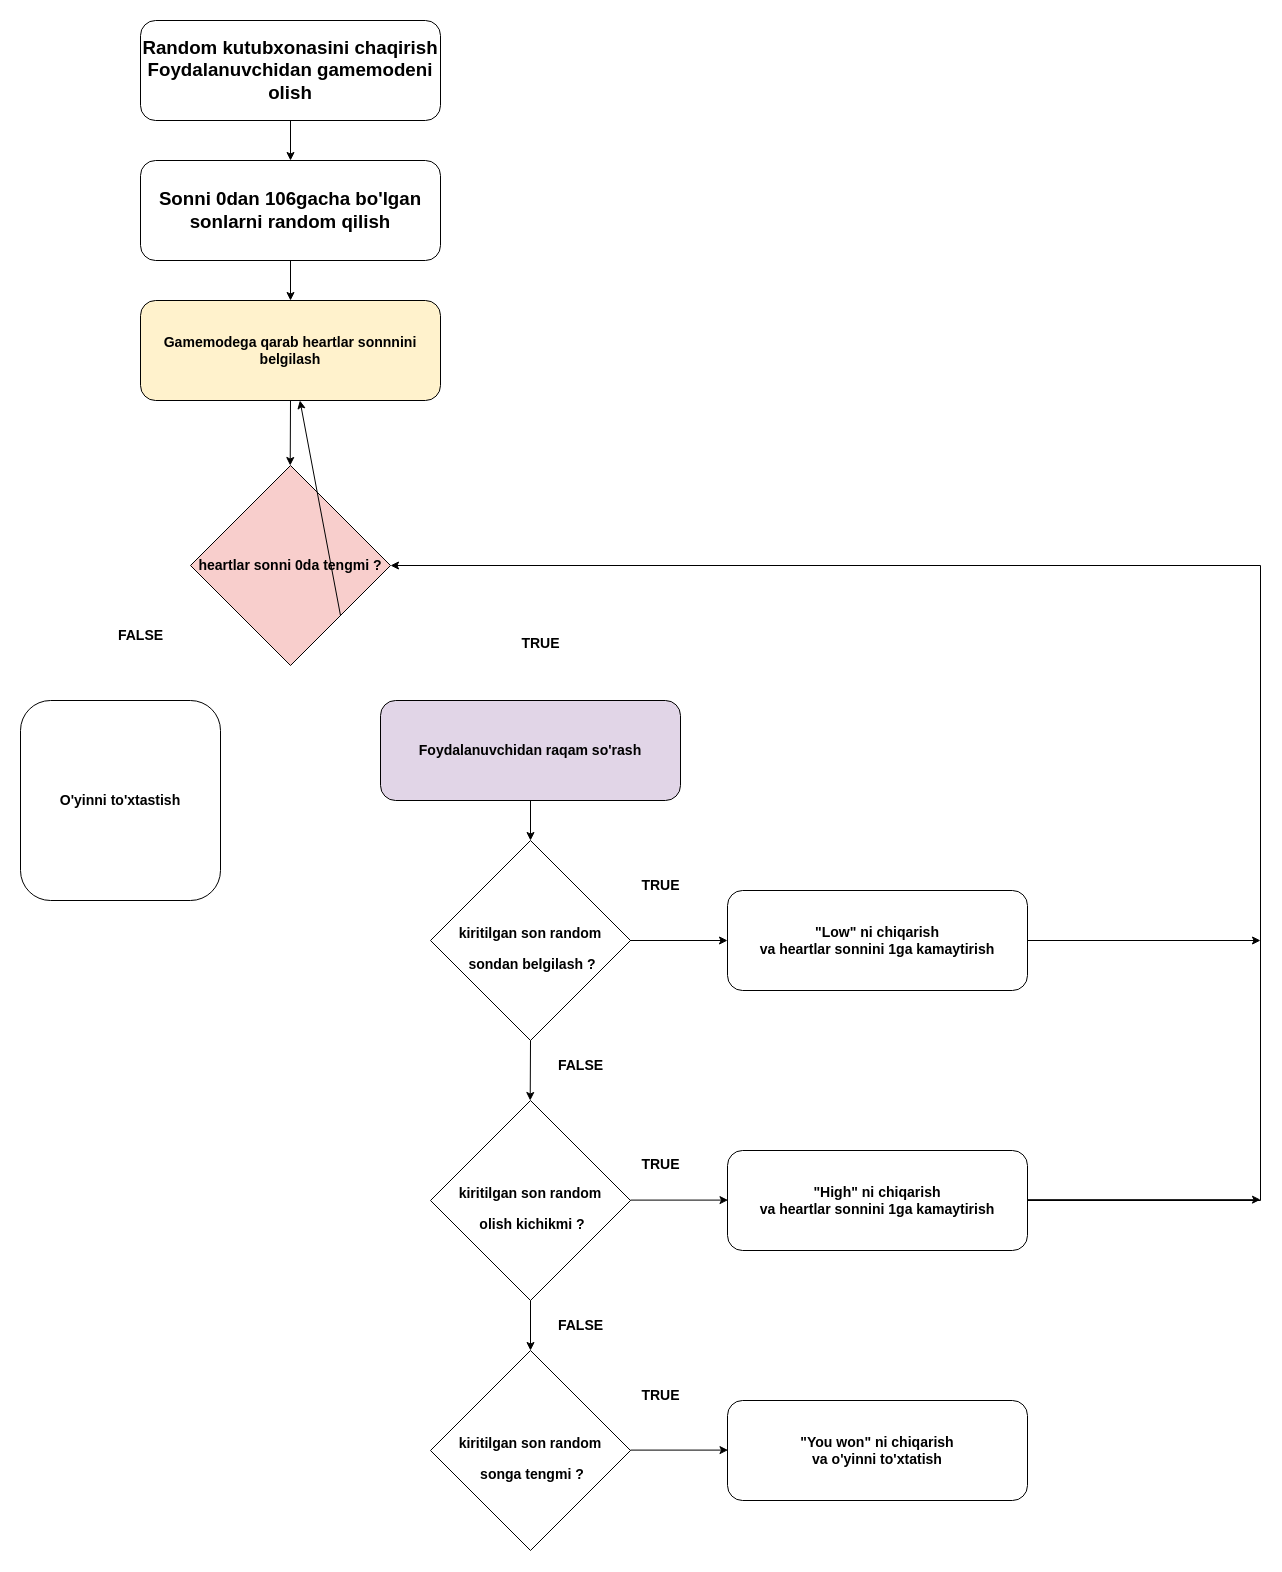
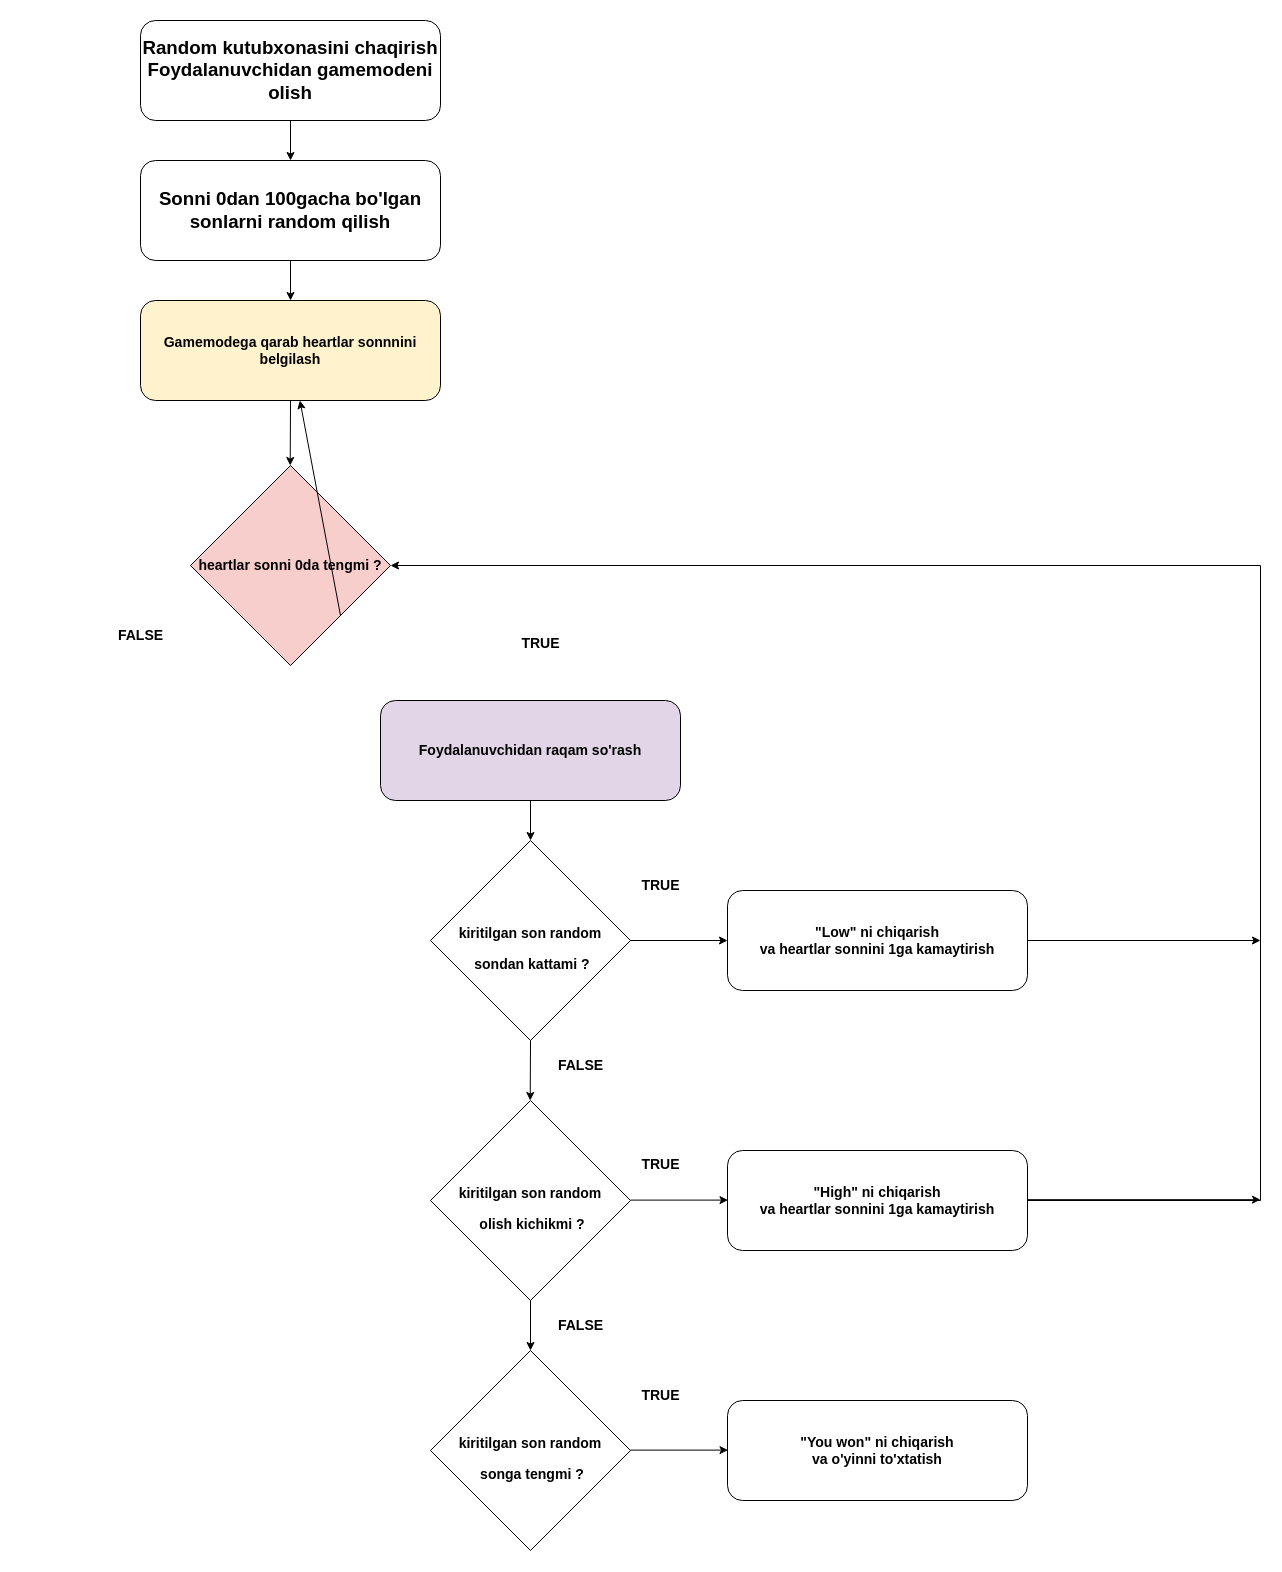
node "Sonni 0dan 106gacha bo'lgan sonlarni random qilish": label "Sonni 0dan 106gacha bo'lgan sonlarni random qilish" -> "Sonni 0dan 100gacha bo'lgan sonlarni random qilish"
node "O'yinni to'xtastish": removed
node "kiritilgan son random sondan belgilash ?": label "kiritilgan son random sondan belgilash ?" -> "kiritilgan son random sondan kattami ?"
